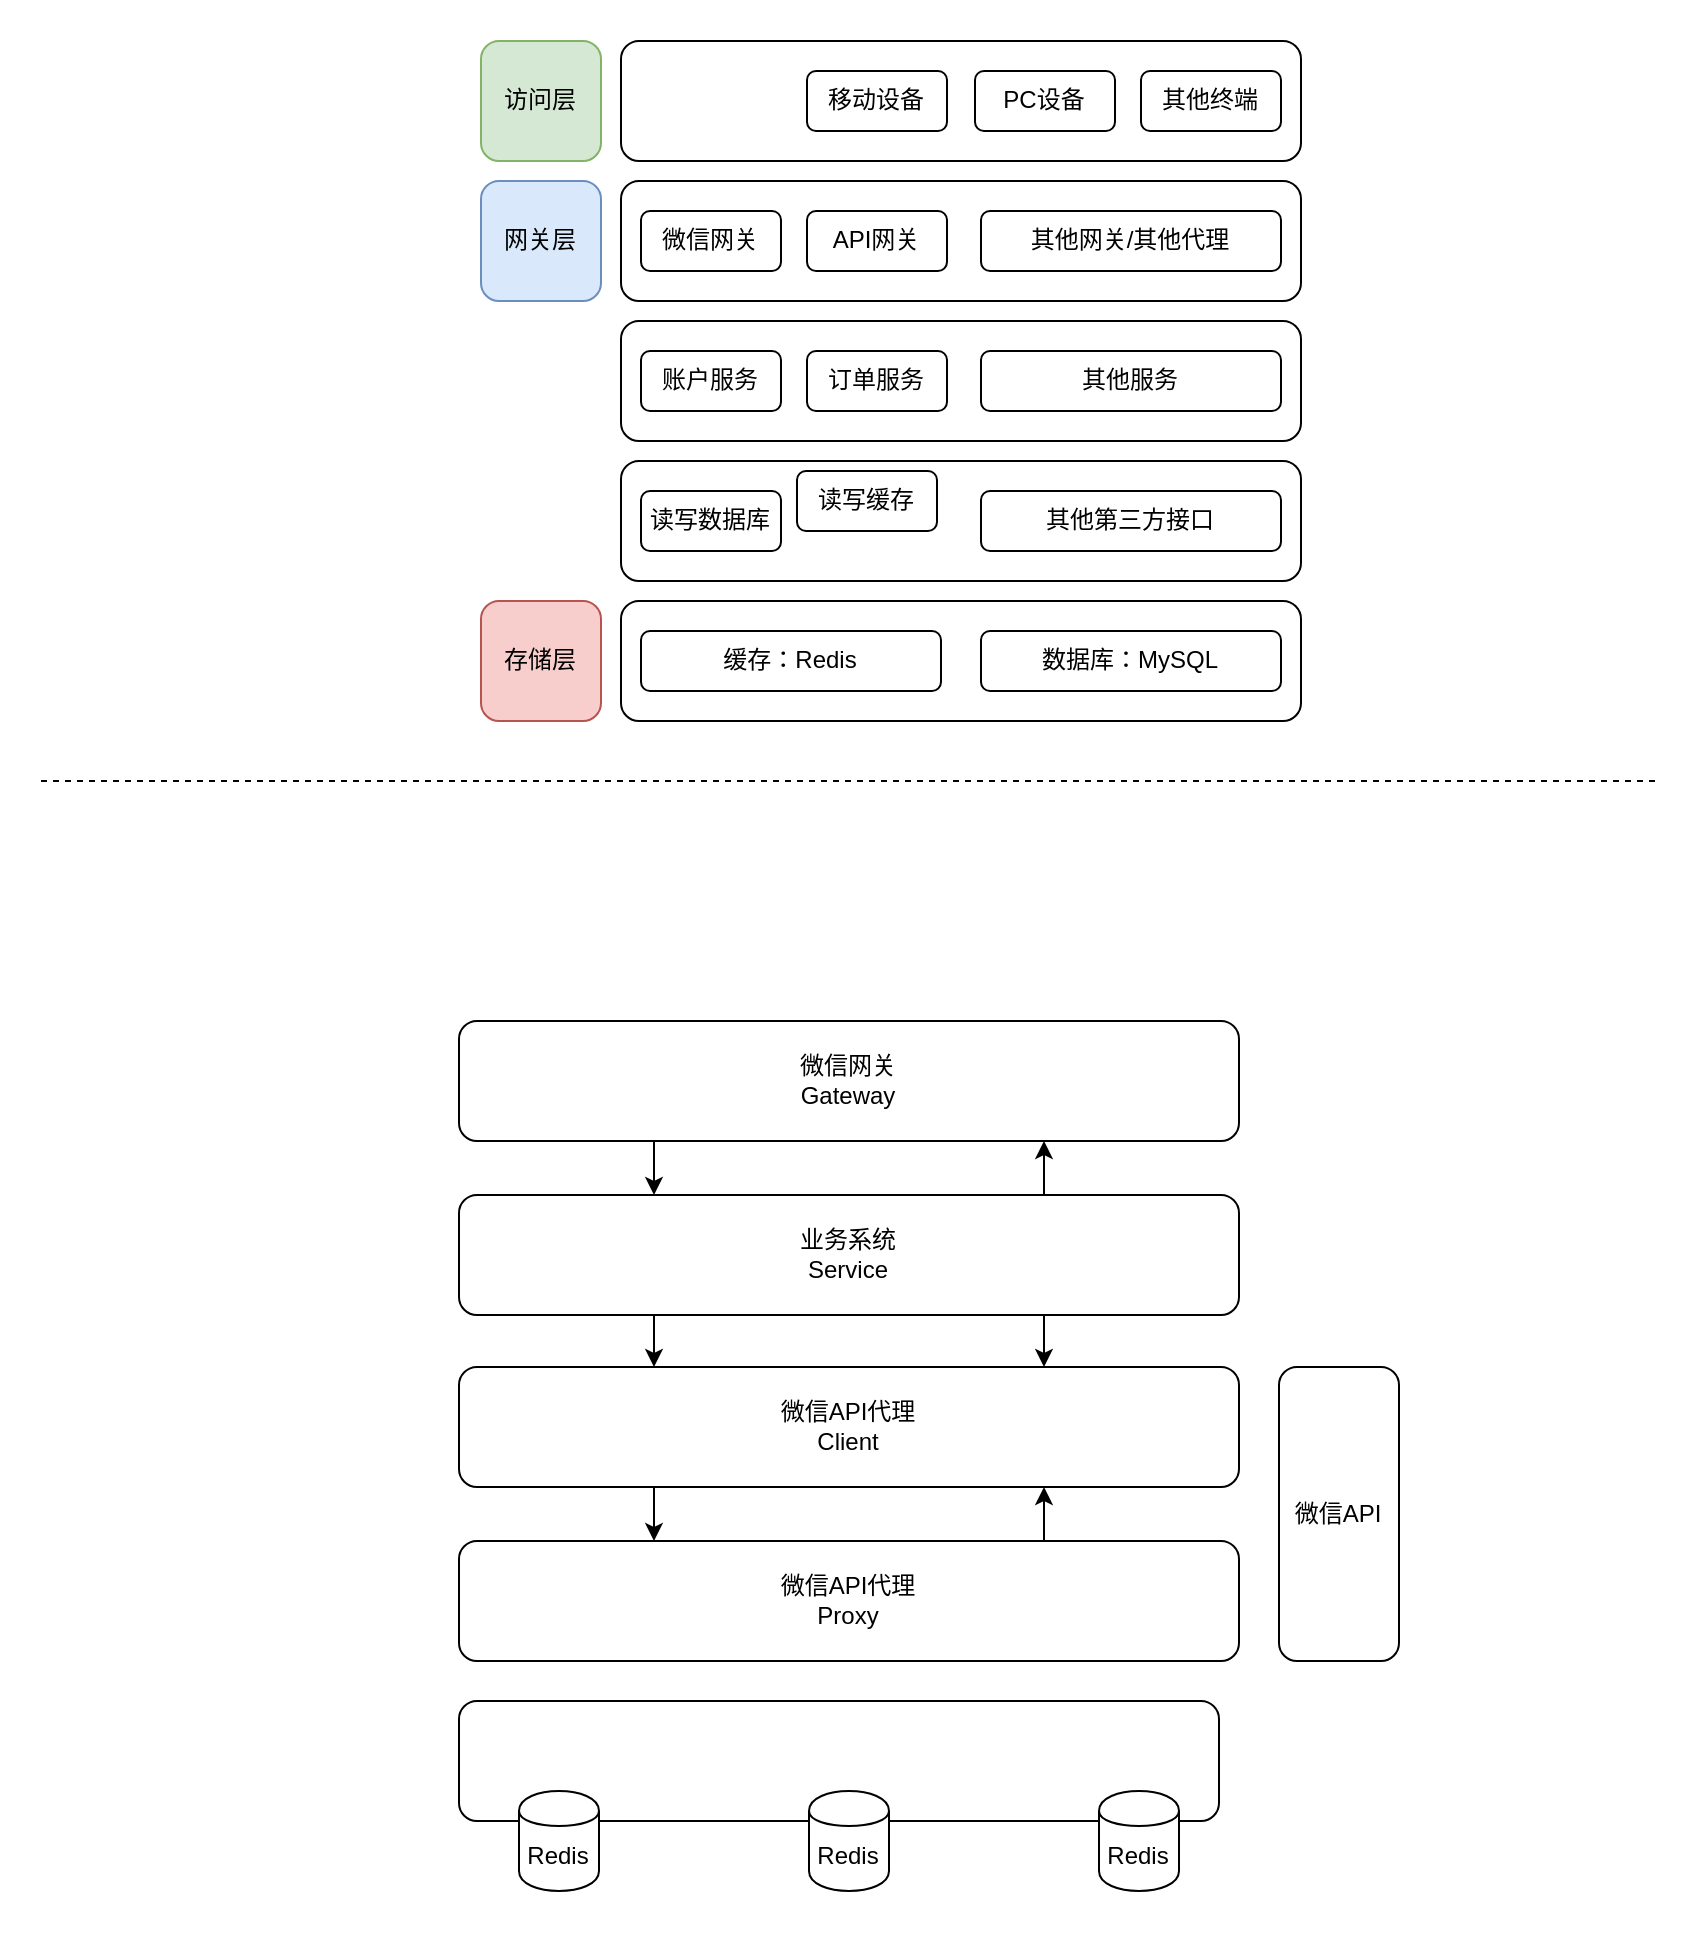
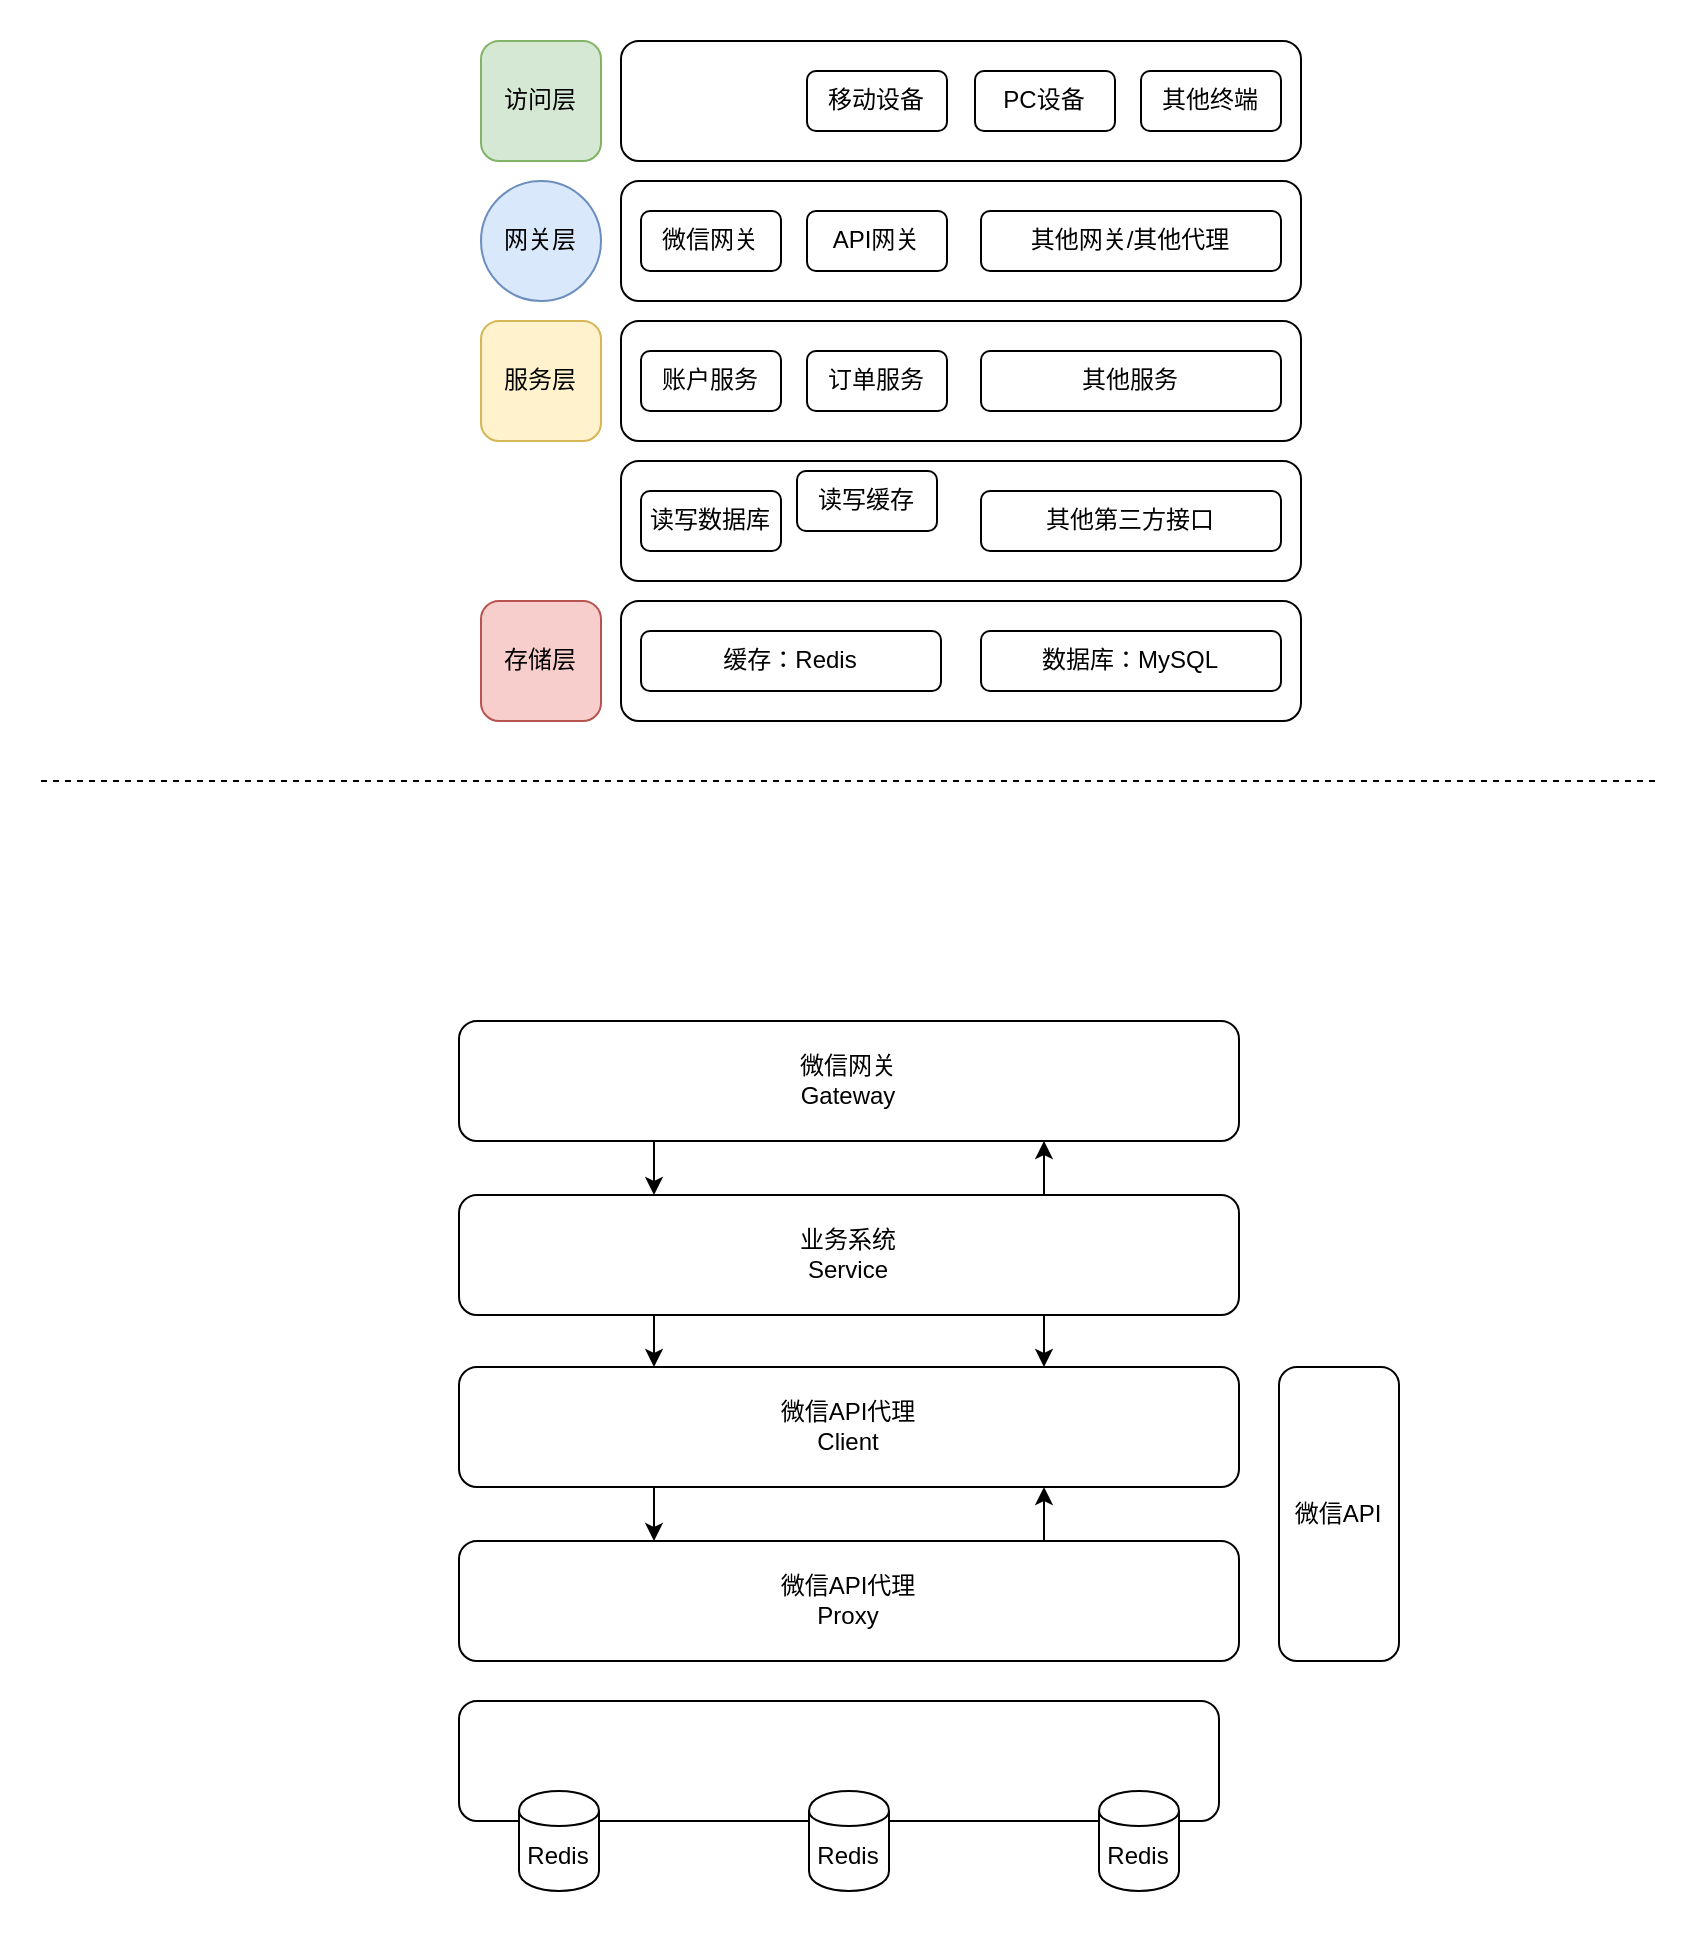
node "网关层": shape rounded rectangle -> ellipse
node "服务层": added
